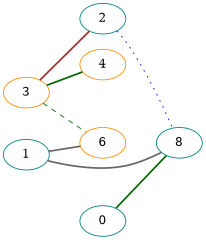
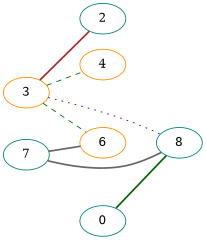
edge "2" -- "8": now "3" -- "8"
edge "4" -- "3": style bold -> dashed
node "1": label "1" -> "7"
